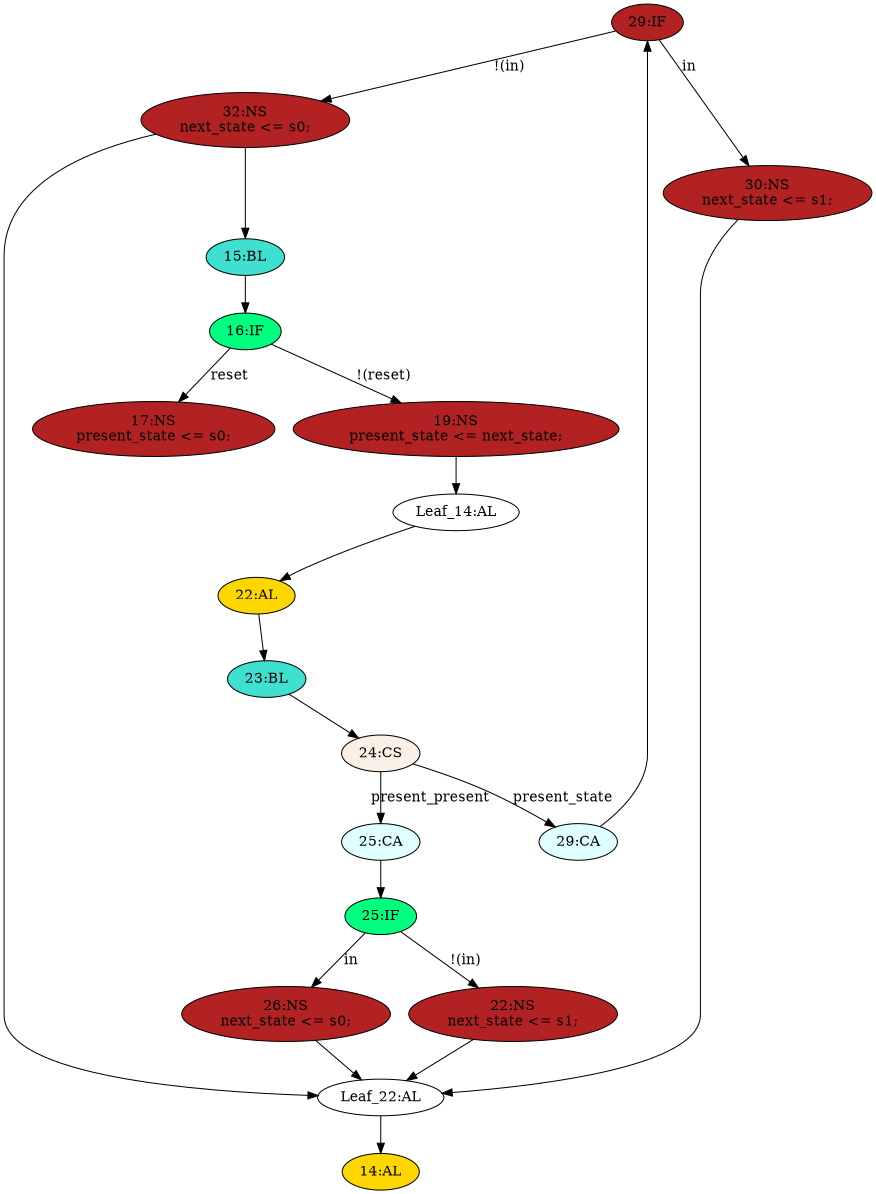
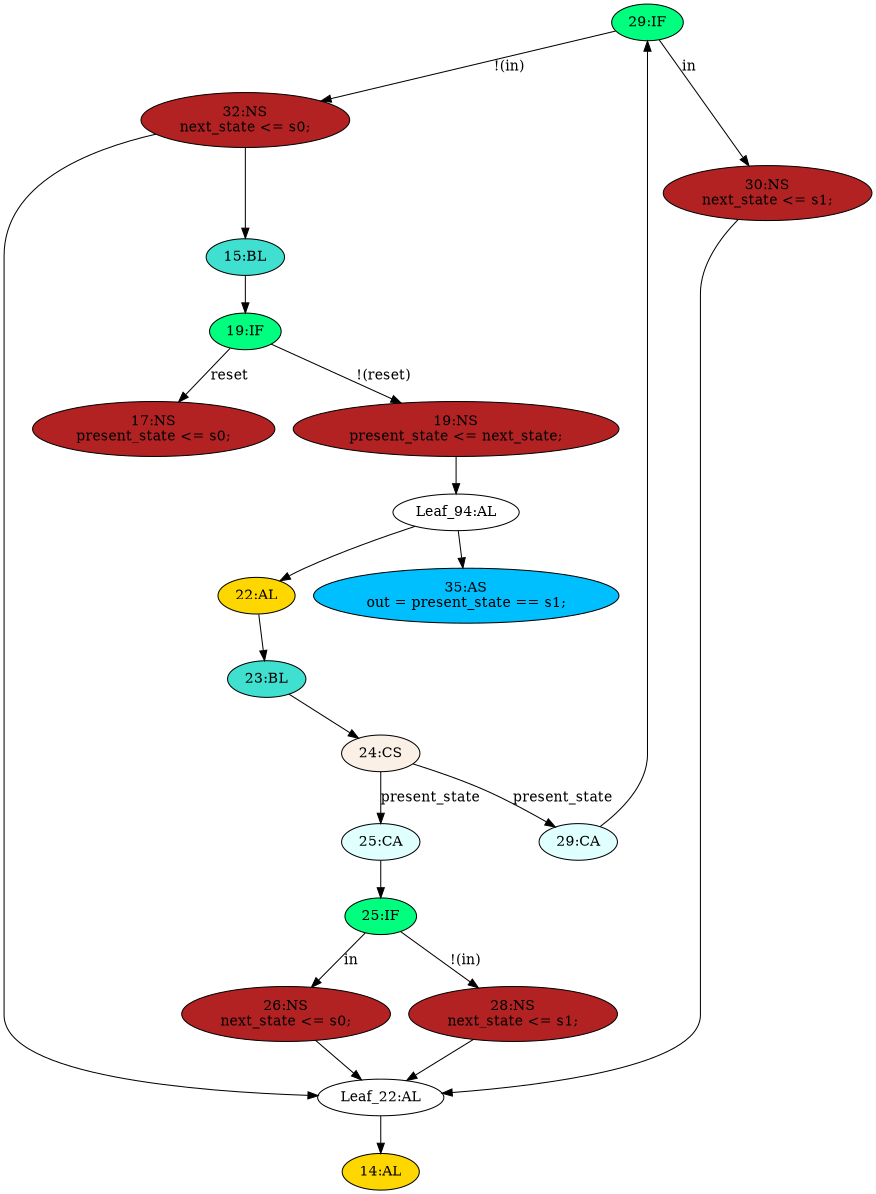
node "29:IF": fillcolor firebrick -> springgreen
node "16:IF": label "16:IF" -> "19:IF"
node "Leaf_14:AL": label "Leaf_14:AL" -> "Leaf_94:AL"
node "35:AS out = present_state == s1;": added
edge "24:CS" -> "25:CA": label "present_present" -> "present_state"
node "22:NS next_state <= s1;": label "22:NS next_state <= s1;" -> "28:NS next_state <= s1;"
